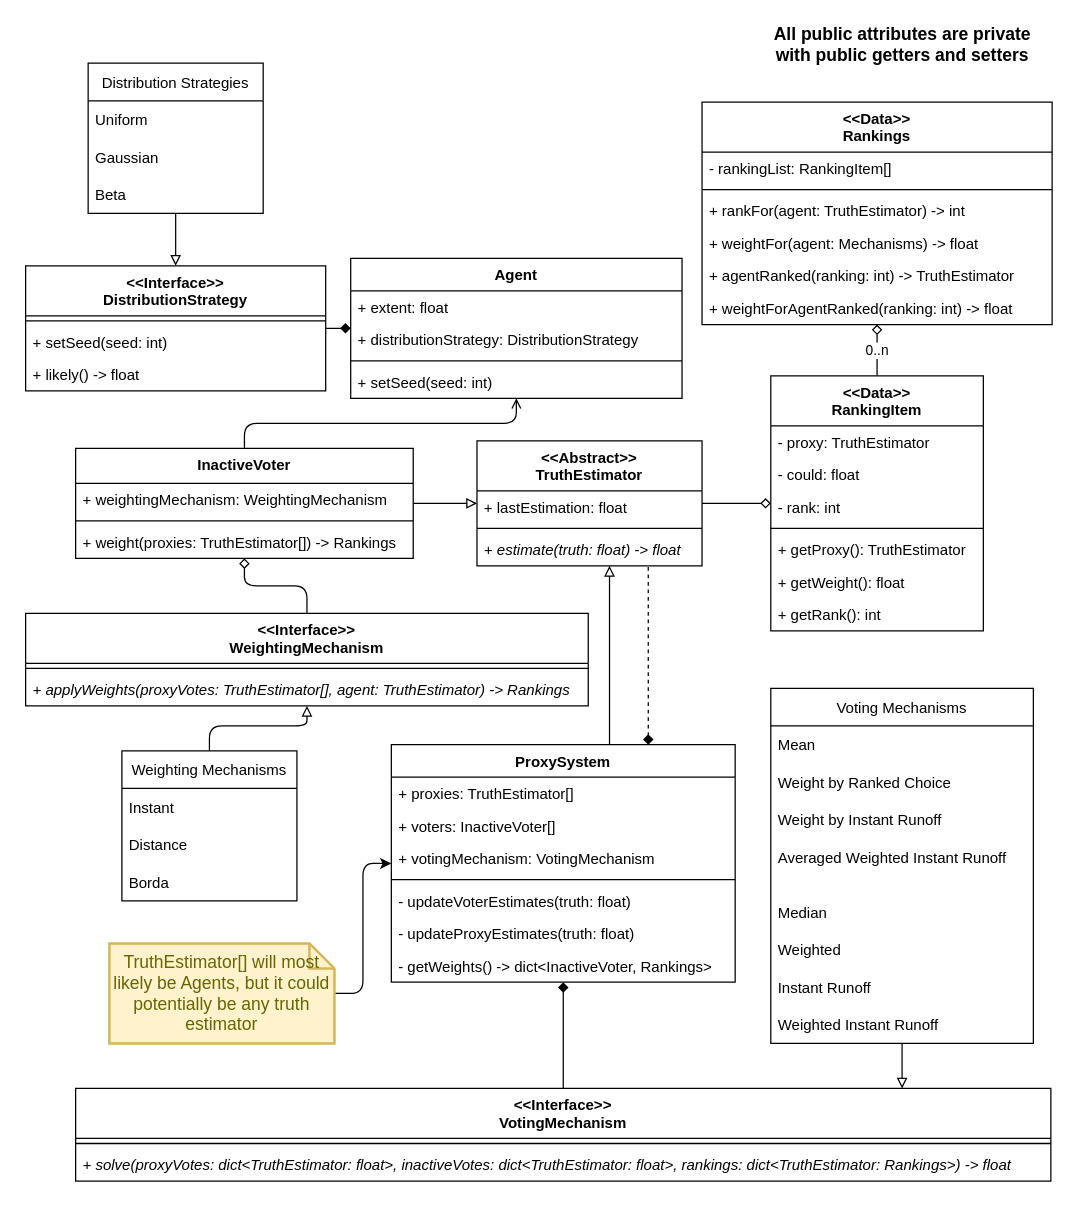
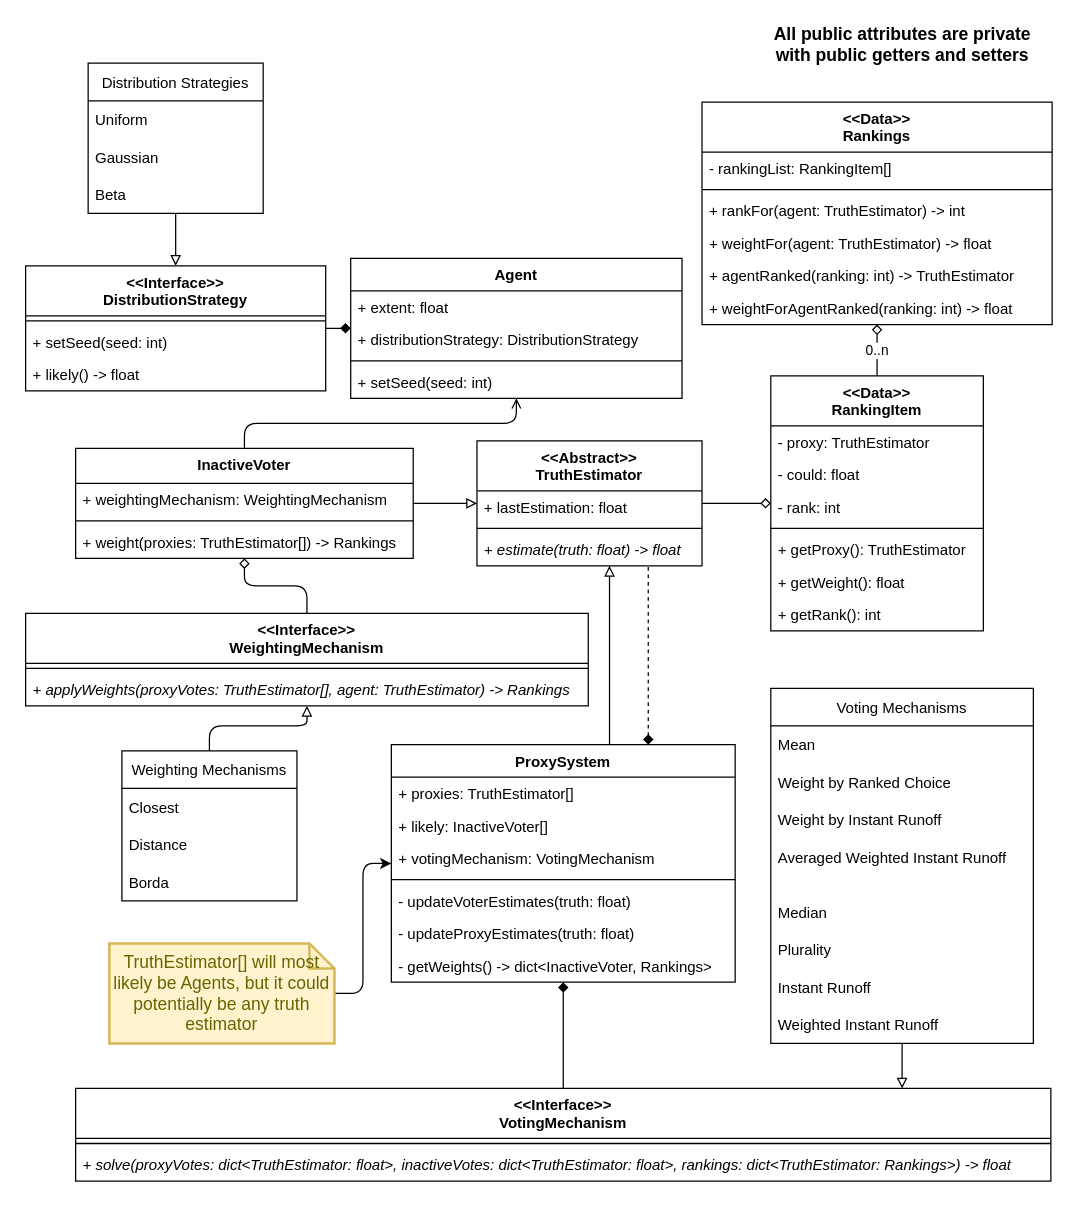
node "+ weightFor(agent: Mechanisms) -> float": label "+ weightFor(agent: Mechanisms) -> float" -> "+ weightFor(agent: TruthEstimator) -> float"
node "Instant": label "Instant" -> "Closest"
node "+ voters: InactiveVoter[]": label "+ voters: InactiveVoter[]" -> "+ likely: InactiveVoter[]"
node "Weighted": label "Weighted" -> "Plurality"
